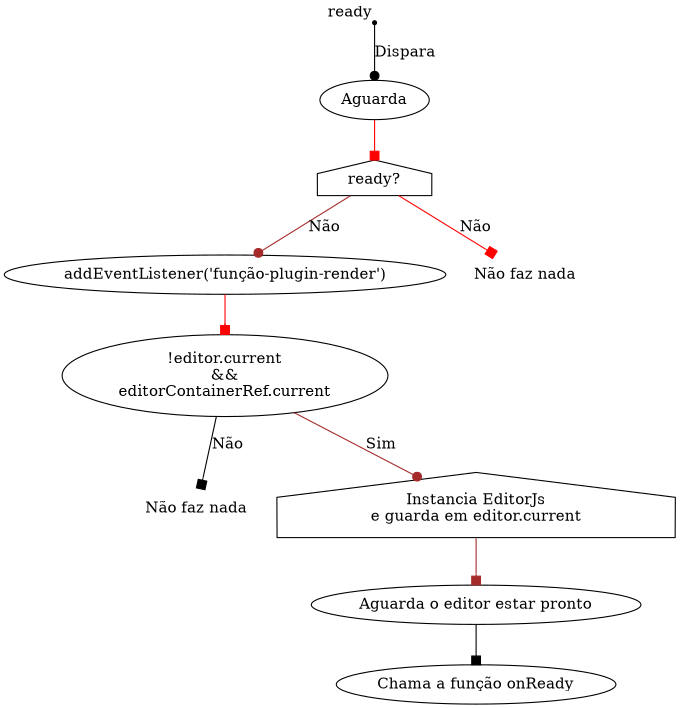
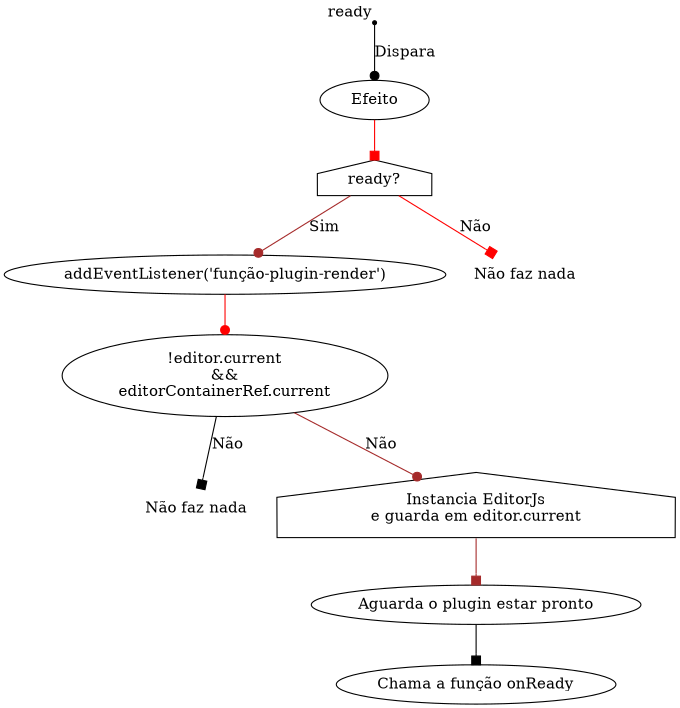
node "Aguarda": label "Aguarda" -> "Efeito"
edge "ready?" -> "addEventListener('função-plugin-render')": label "Não" -> "Sim"
edge "addEventListener('função-plugin-render')" -> "!editor.current && editorContainerRef.current": arrowhead box -> dot
edge "!editor.current && editorContainerRef.current" -> "Instancia EditorJs e guarda em editor.current": label "Sim" -> "Não"
node "Aguarda o editor estar pronto": label "Aguarda o editor estar pronto" -> "Aguarda o plugin estar pronto"
